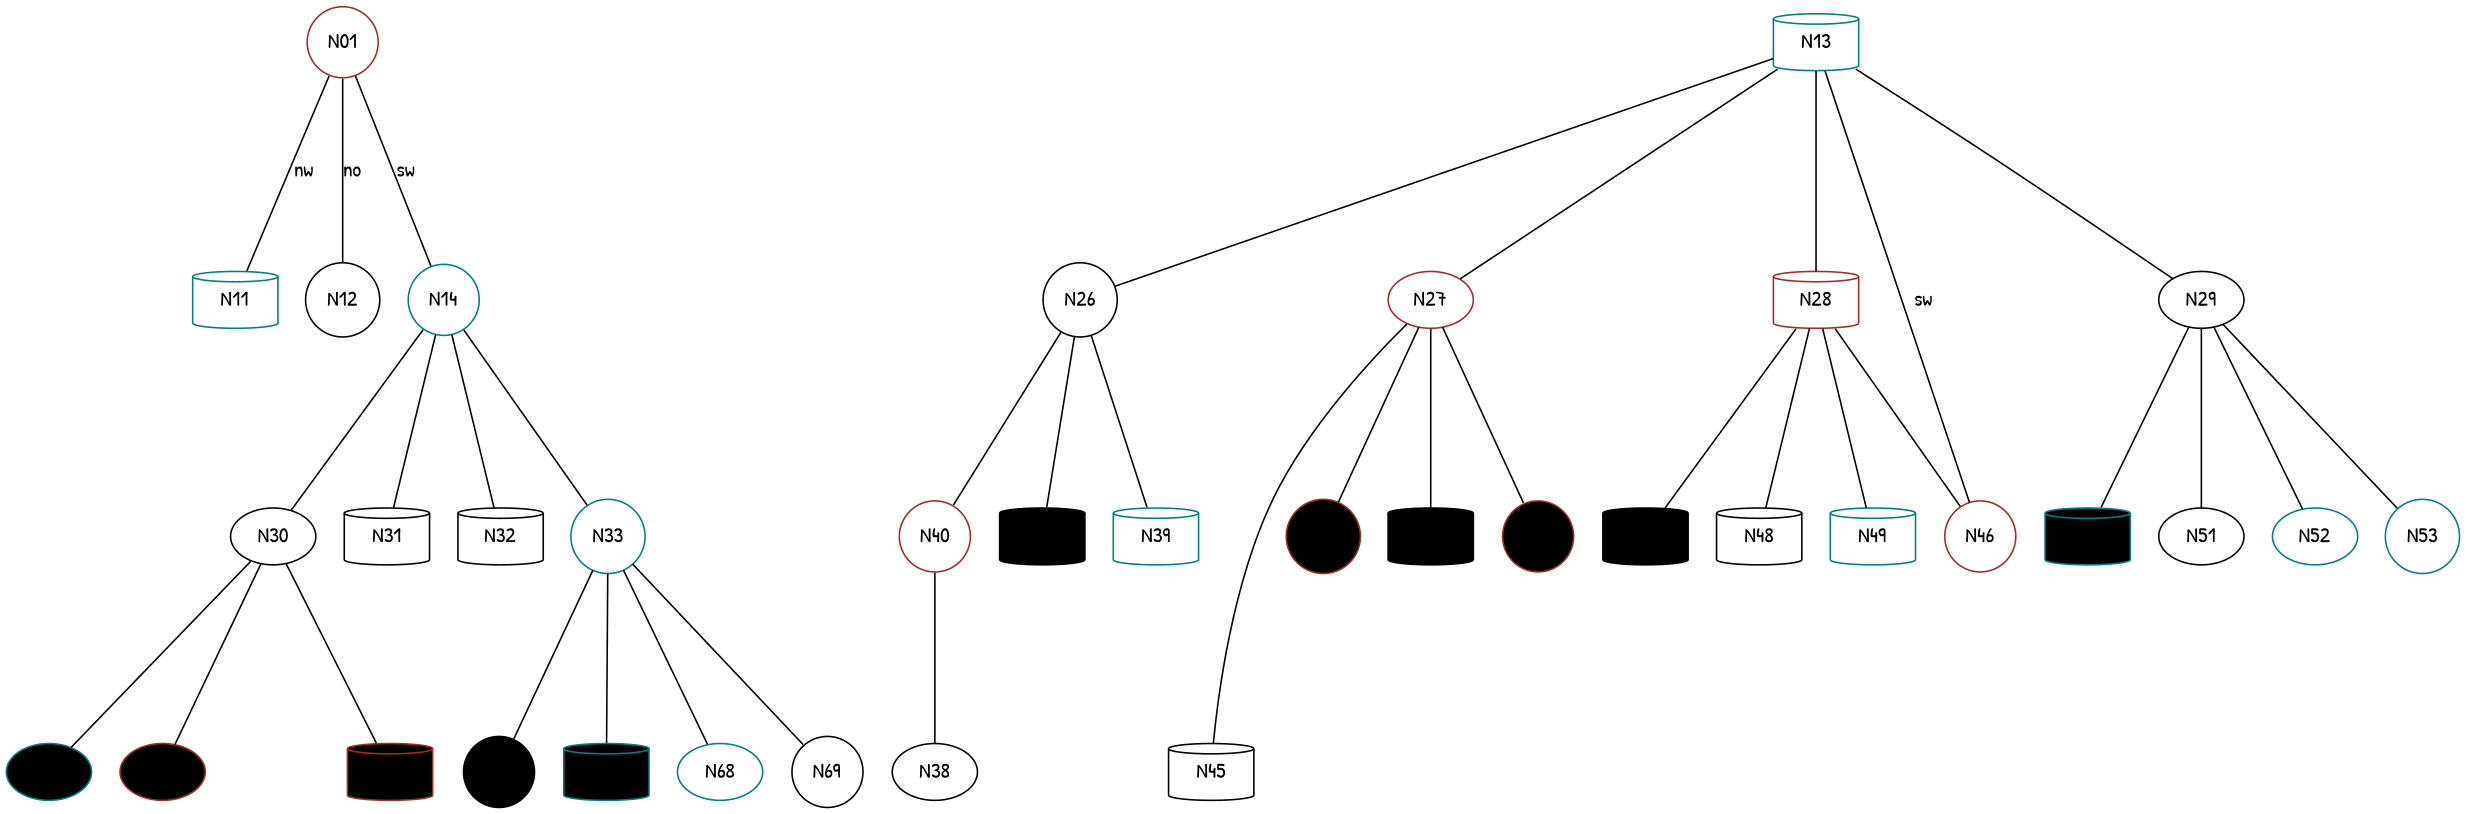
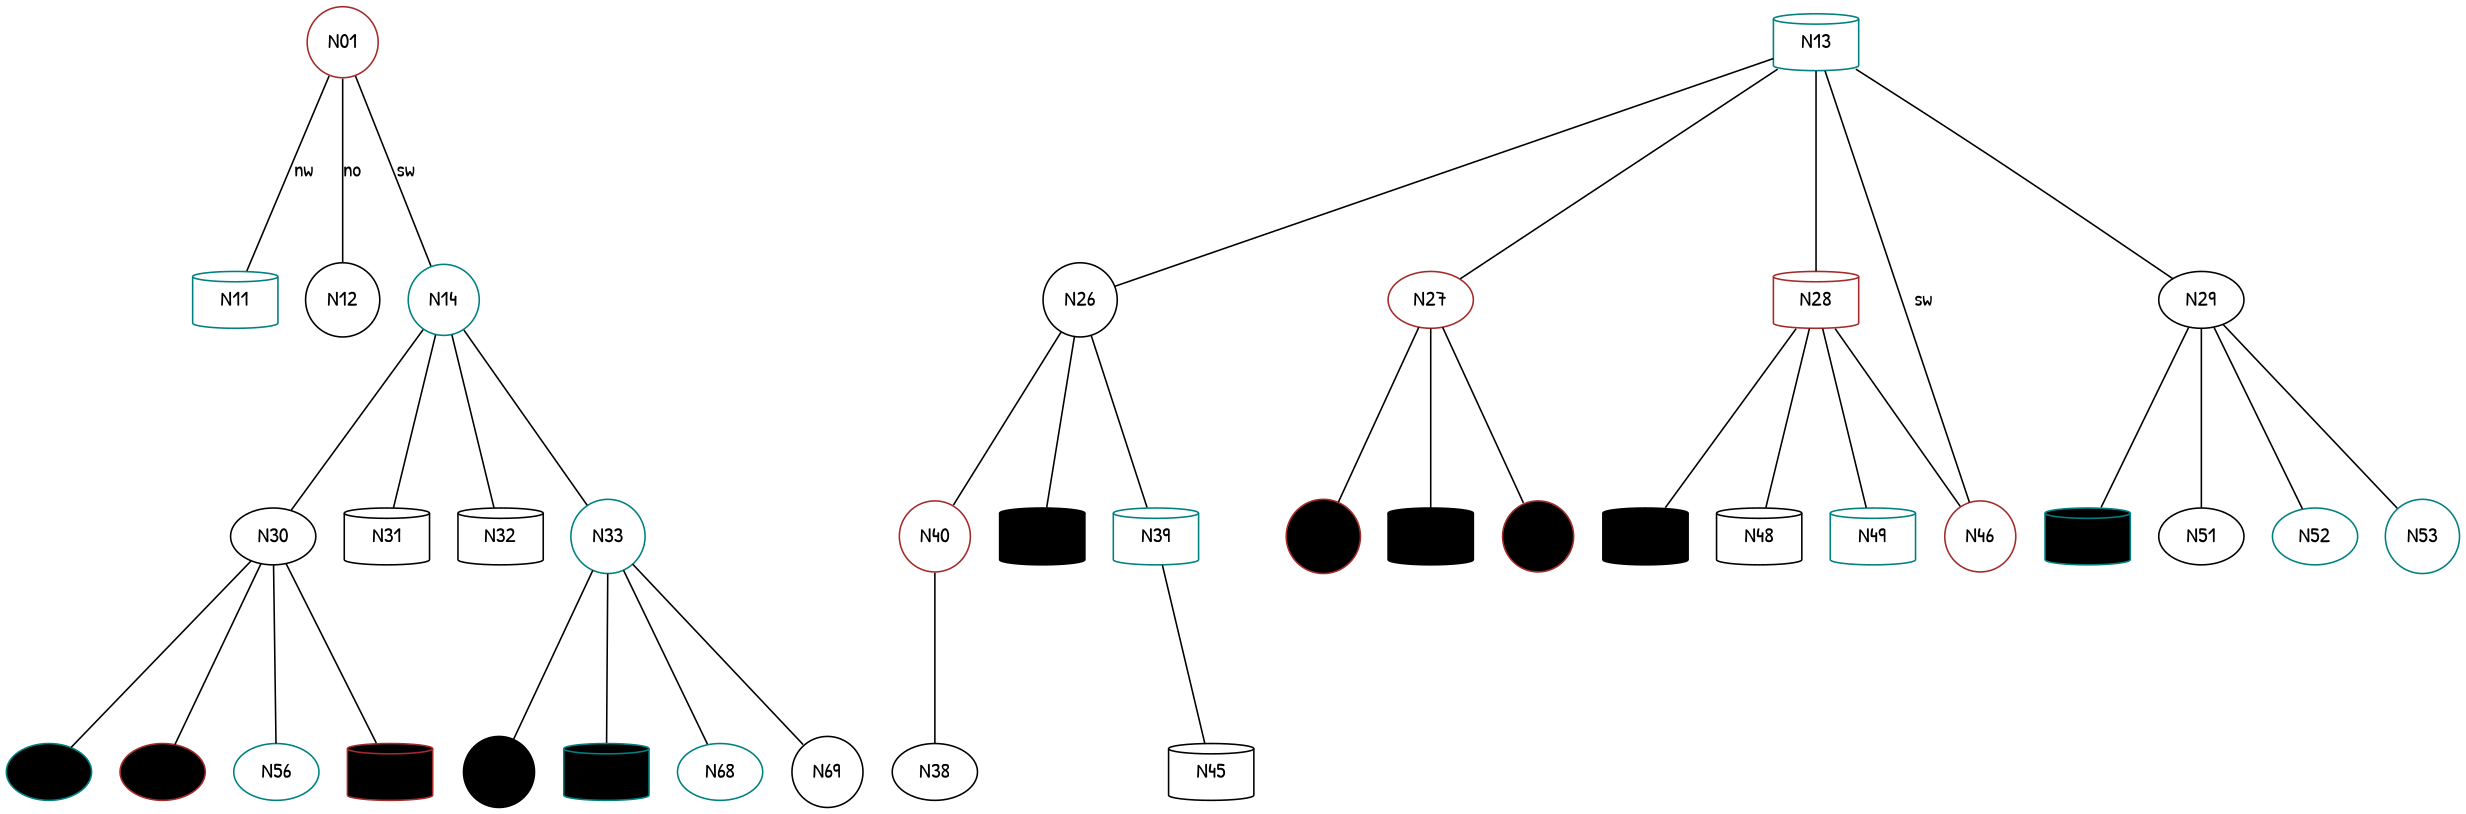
edge "N27" -- "N45": now "N39" -- "N45"
node "N56": added
